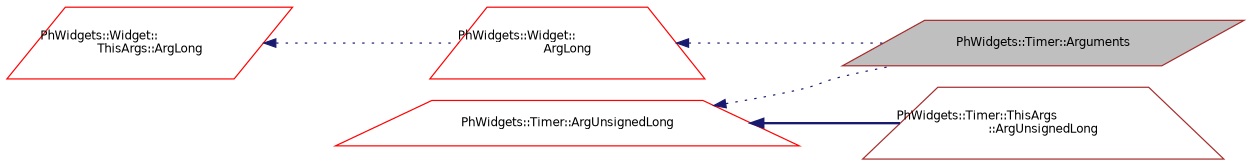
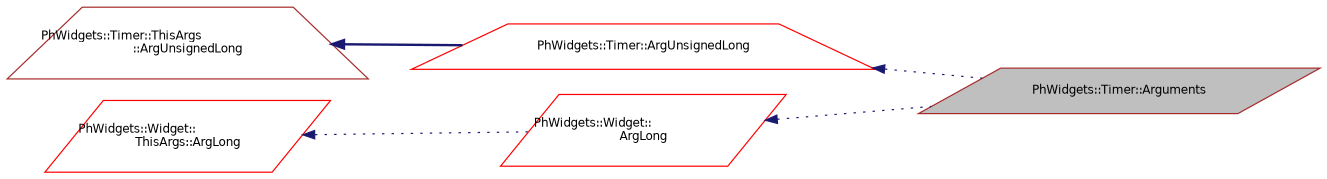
node "PhWidgets::Widget:: ArgLong": shape trapezium -> parallelogram
edge "PhWidgets::Timer::ThisArgs ::ArgUnsignedLong" -> "PhWidgets::Timer::ArgUnsignedLong": reversed
